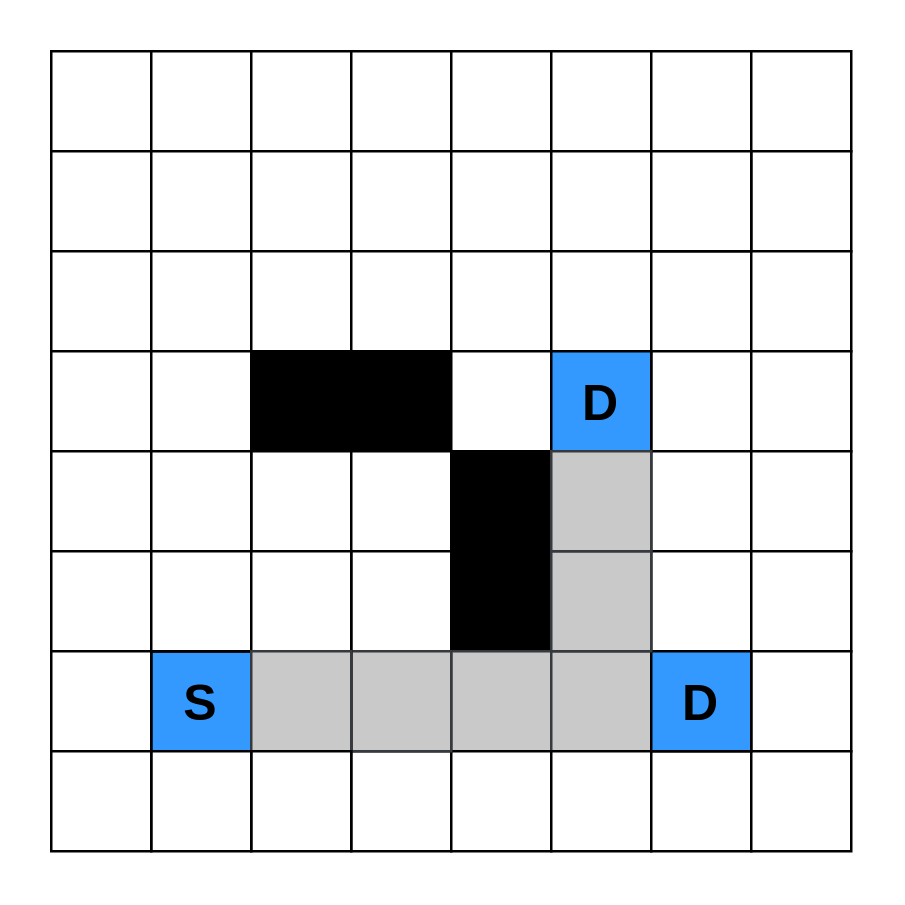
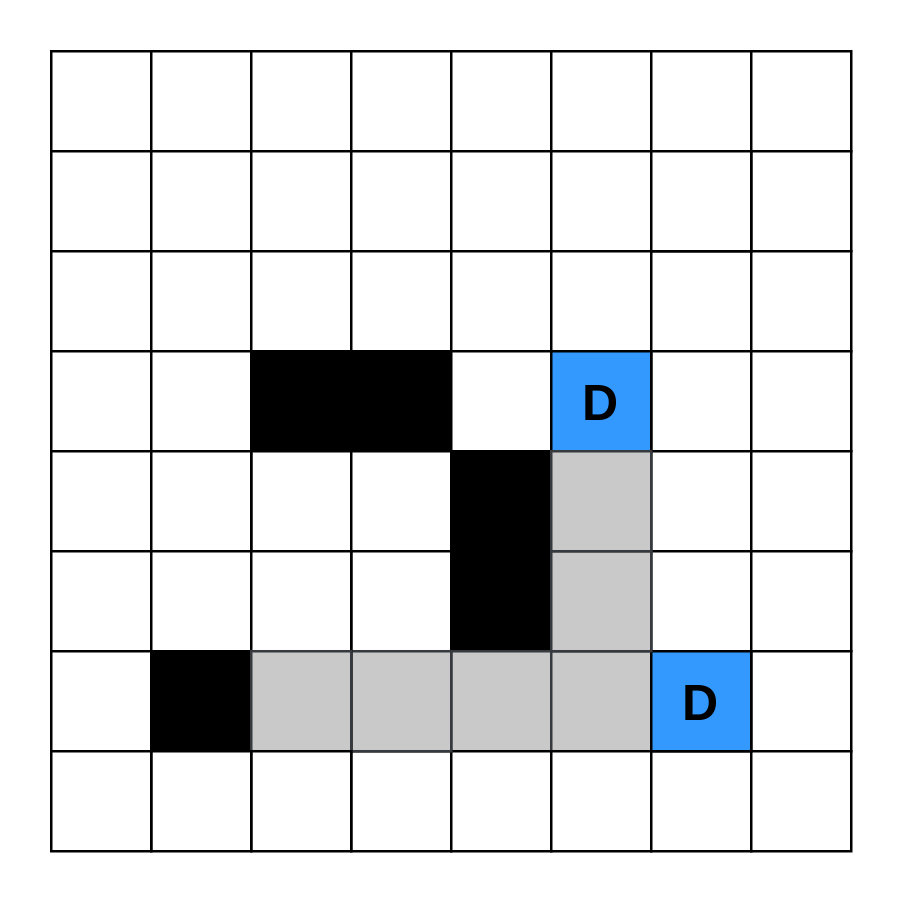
node "S": fillcolor #3399ff -> #000000
